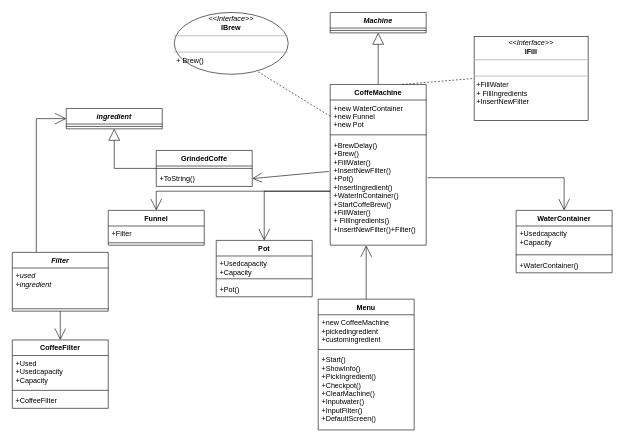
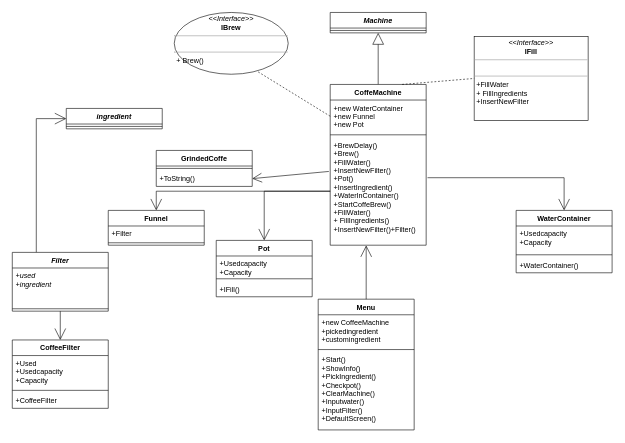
edge "GrindedCoffe" -> "ingredient": removed
node "+Pot()": label "+Pot()" -> "+IFill()"
